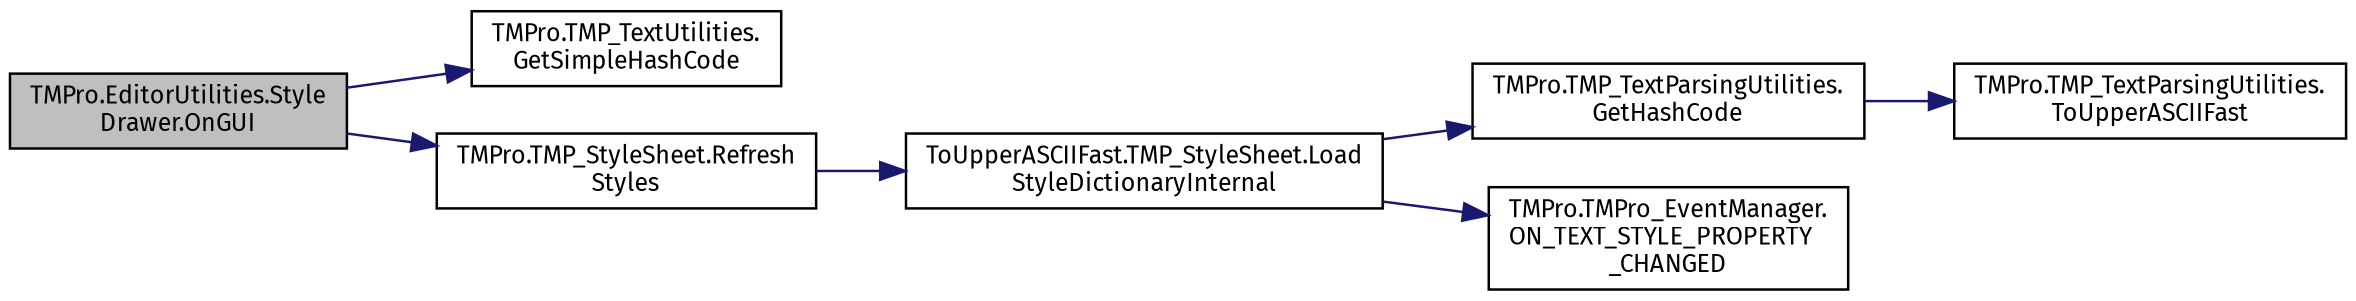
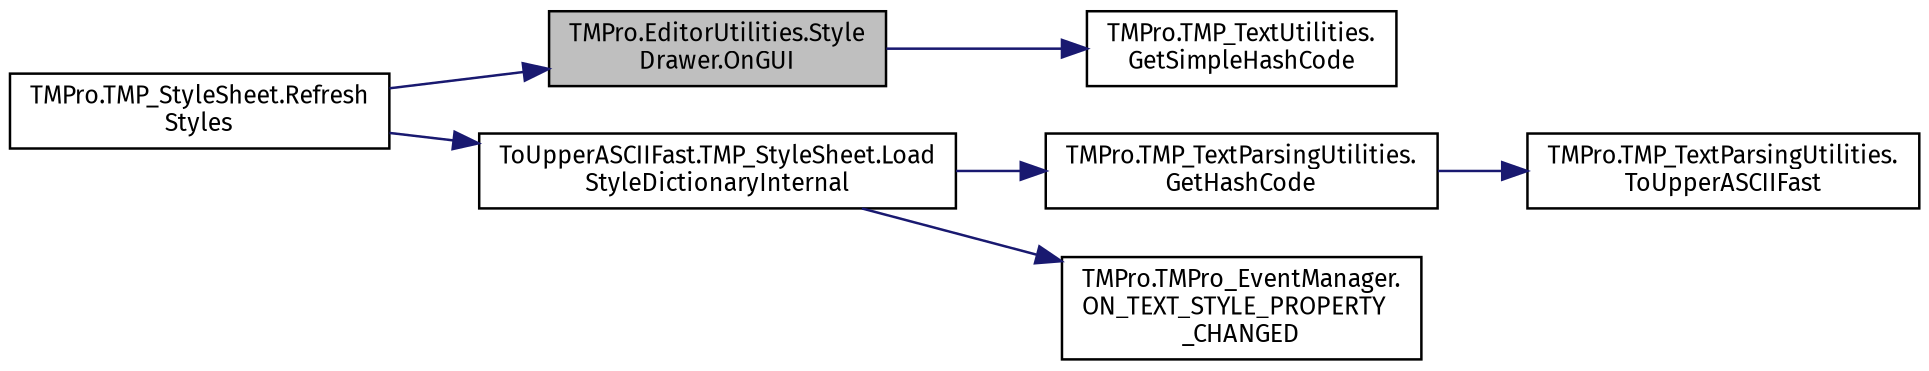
edge "TMPro.EditorUtilities.Style Drawer.OnGUI" -> "TMPro.TMP_StyleSheet.Refresh Styles": reversed
